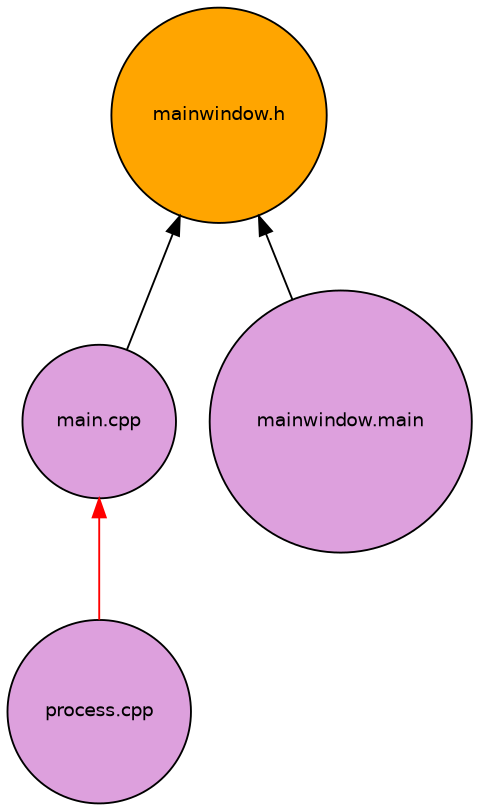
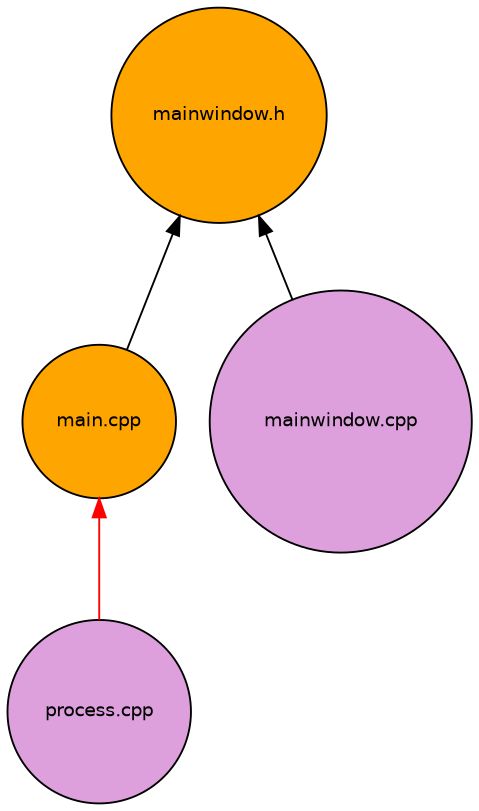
node "main.cpp": fillcolor plum -> orange
node "mainwindow.main": label "mainwindow.main" -> "mainwindow.cpp"
